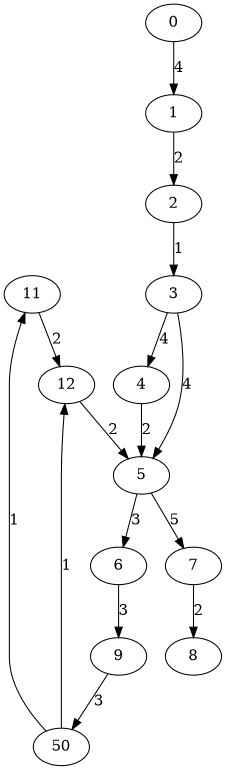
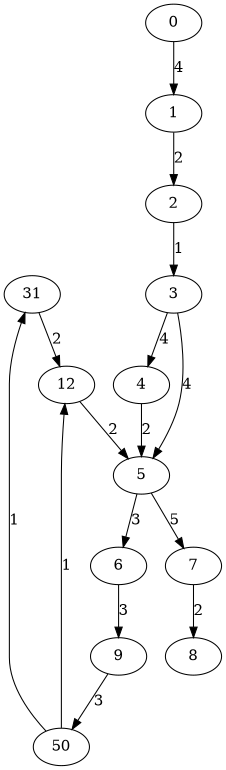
node "11": label "11" -> "31"
